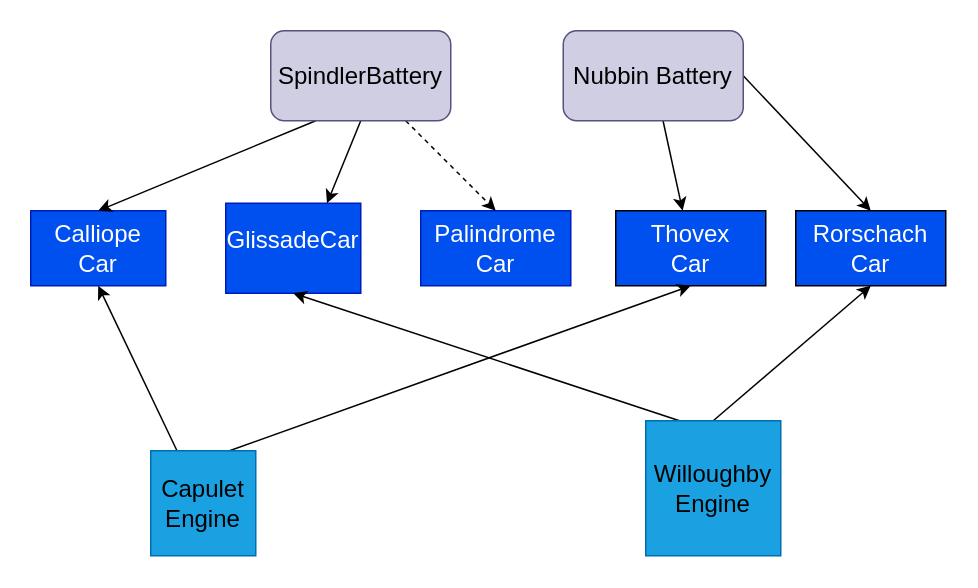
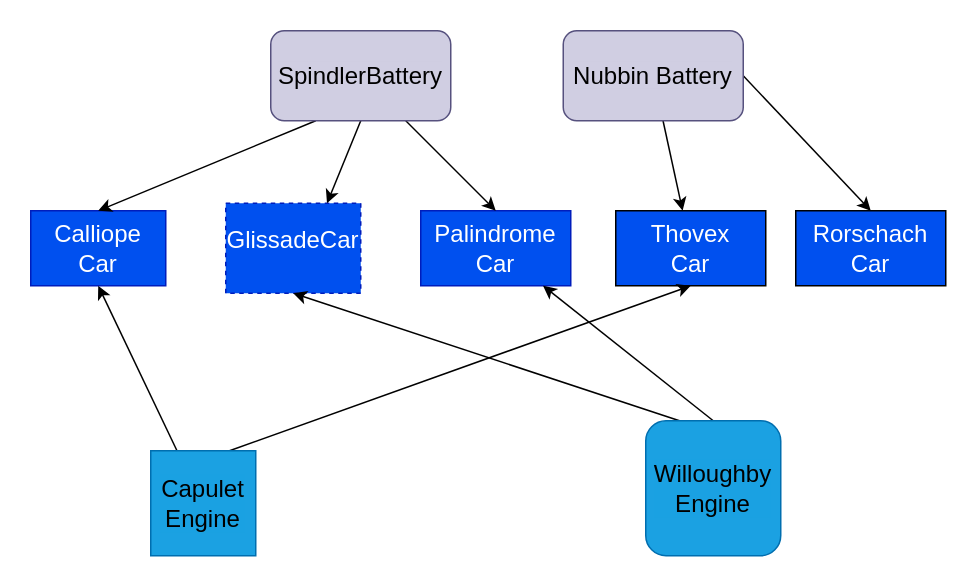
edge "SpindlerBattery" -> "Palindrome Car": style dashed -> solid
node "GlissadeCar": style solid -> dashed
edge "Willoughby Engine" -> "Rorschach Car": now "Willoughby Engine" -> "Palindrome Car"
node "Willoughby Engine": shape rectangle -> rounded rectangle
